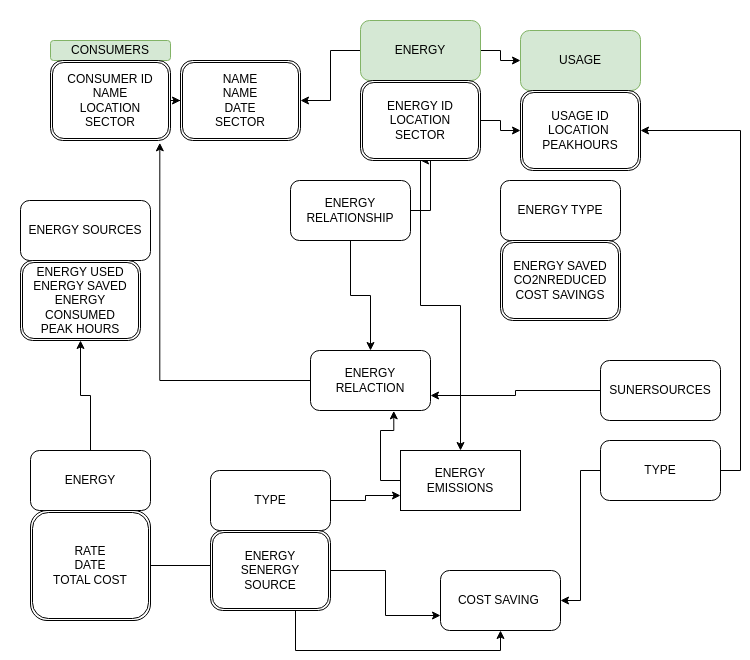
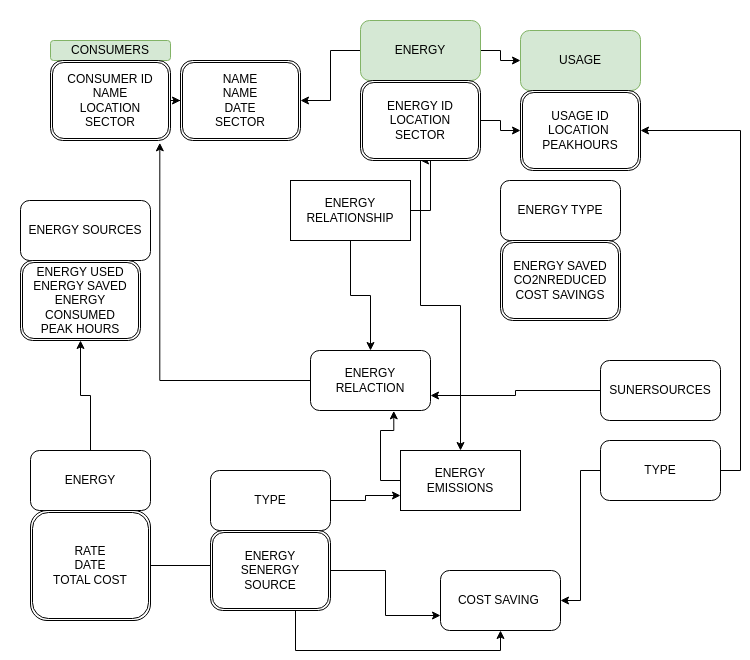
node "ENERGY RELATIONSHIP": shape rounded rectangle -> rectangle
